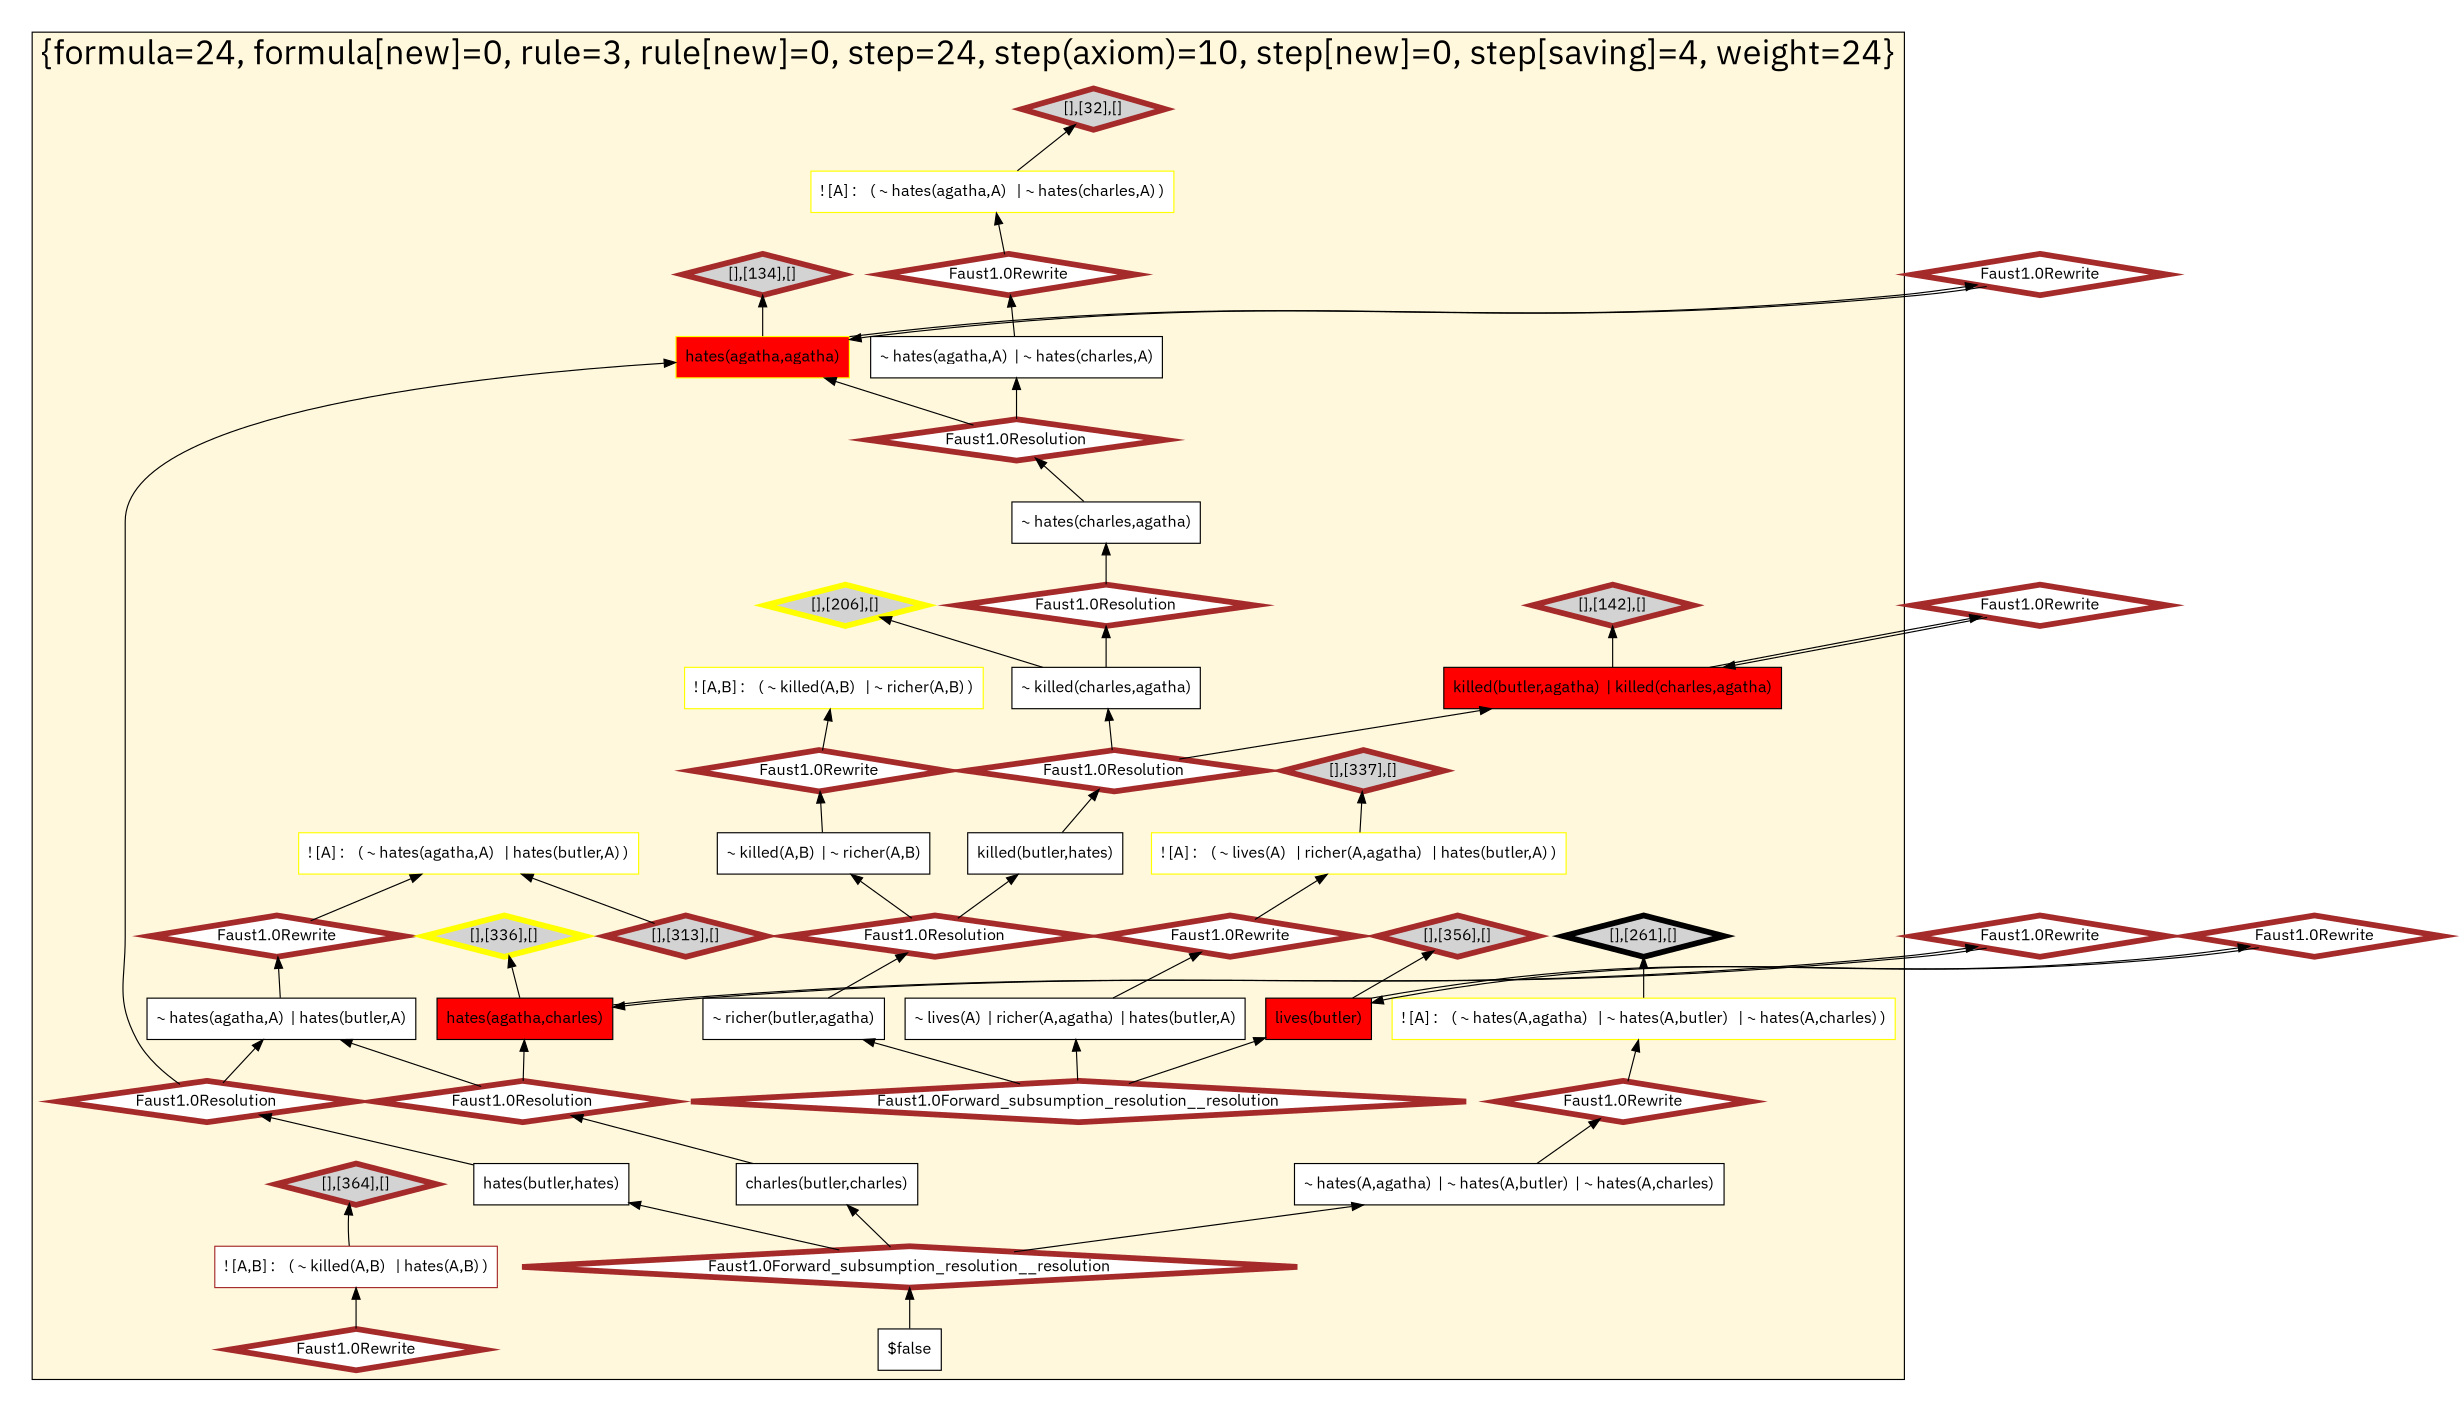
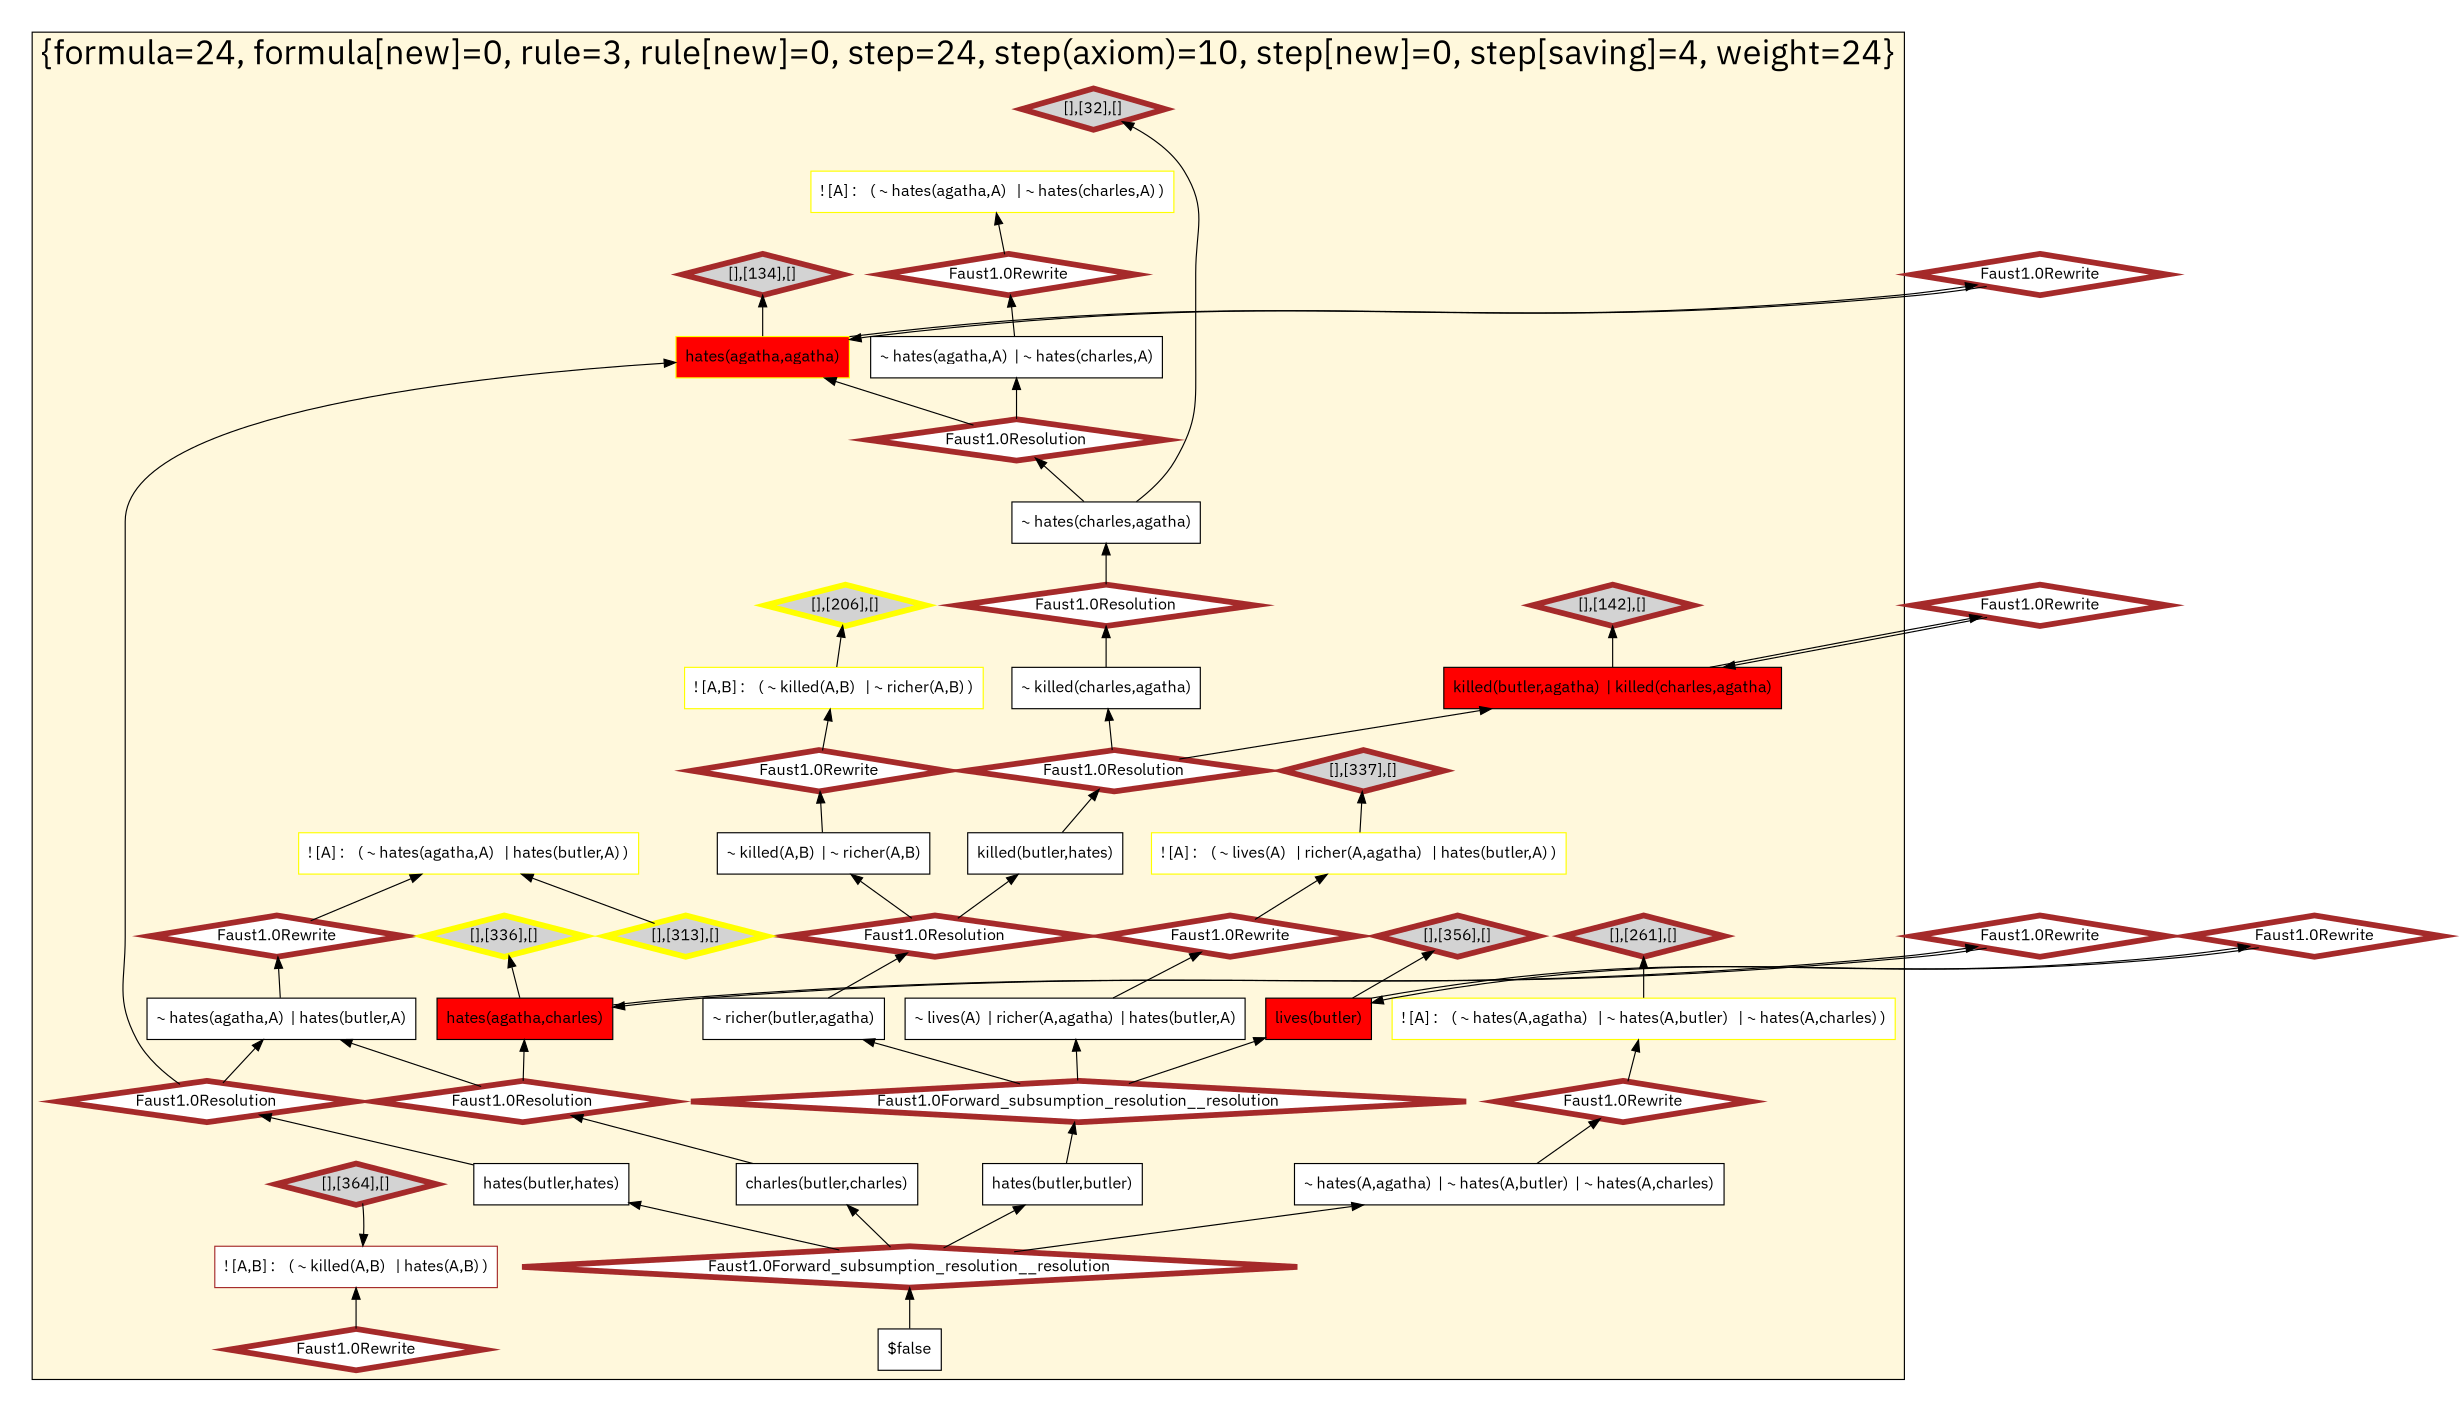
edge "! [A] :    ( ~ hates(agatha,A)   | ~ hates(charles,A) )" -> "[],[32],[]": now "~ hates(charles,agatha)" -> "[],[32],[]"
edge "~ killed(charles,agatha)" -> "[],[206],[]": now "! [A,B] :    ( ~ killed(A,B)   | ~ richer(A,B) )" -> "[],[206],[]"
node "[],[313],[]": color brown -> yellow
node "[],[261],[]": color black -> brown
node "hates(butler,butler)": added
edge "! [A,B] :    ( ~ killed(A,B)   | hates(A,B) )" -> "[],[364],[]": reversed
